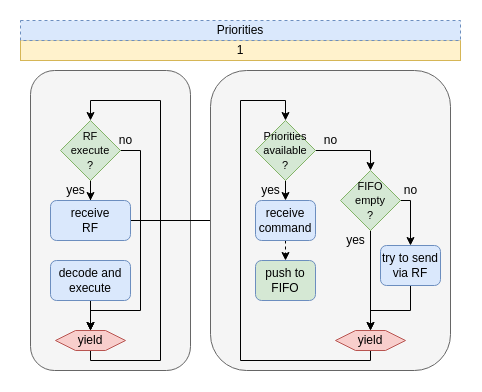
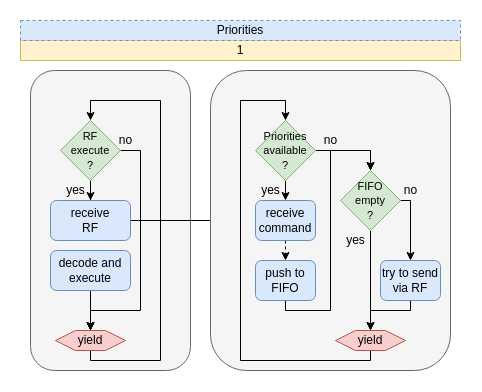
edge "push to FIFO" -> "FIFO empty ?": added
node "try to send via RF": moved (411, 266) -> (411, 281)
node "decode and execute": moved (91, 281) -> (91, 271)
node "push to FIFO": fillcolor #d5e8d4 -> #dae8fc
